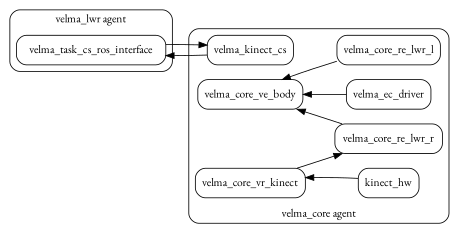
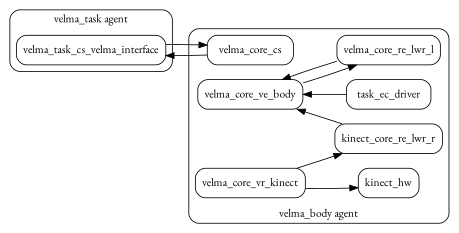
cluster "velma_lwr agent": label "velma_lwr agent" -> "velma_task agent"
node "velma_task_cs_ros_interface": label "velma_task_cs_ros_interface" -> "velma_task_cs_velma_interface"
node "velma_kinect_cs": label "velma_kinect_cs" -> "velma_core_cs"
edge "velma_core_ve_body" -> "velma_core_re_lwr_l": added
node "velma_ec_driver": label "velma_ec_driver" -> "task_ec_driver"
node "velma_core_re_lwr_r": label "velma_core_re_lwr_r" -> "kinect_core_re_lwr_r"
edge "kinect_hw" -> "velma_core_vr_kinect": reversed
cluster "velma_core agent": label "velma_core agent" -> "velma_body agent"
